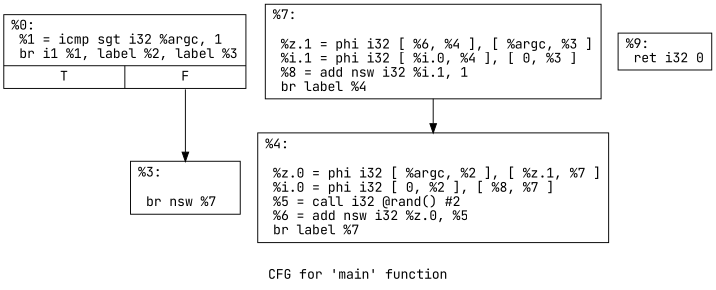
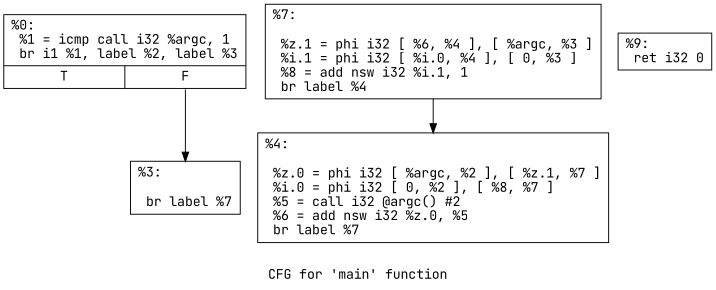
node "%0:": text "%1 = icmp sgt i32 %argc, 1" -> "%1 = icmp call i32 %argc, 1"
node "%3:": text "br nsw %7" -> "br label %7"
node "%4:": text "%5 = call i32 @rand() #2" -> "%5 = call i32 @argc() #2"
